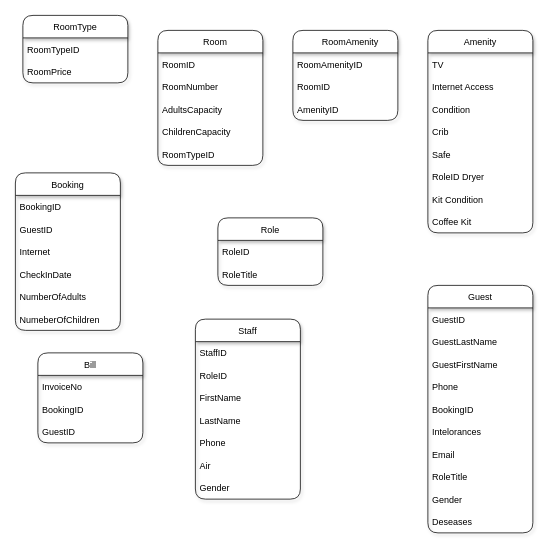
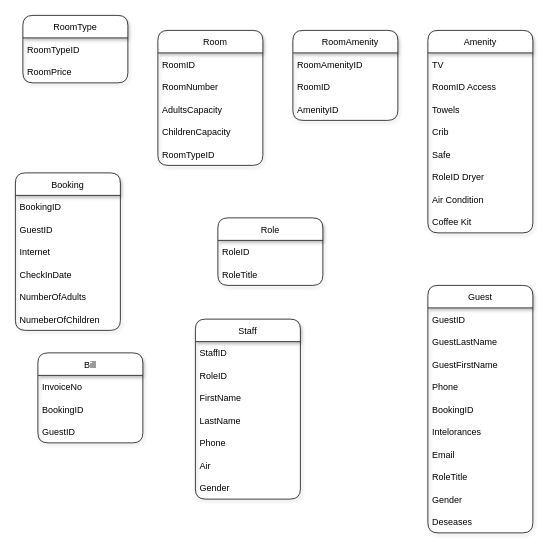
node "Internet Access": label "Internet Access" -> "RoomID Access"
node "Condition": label "Condition" -> "Towels"
node "Kit Condition": label "Kit Condition" -> "Air Condition"
